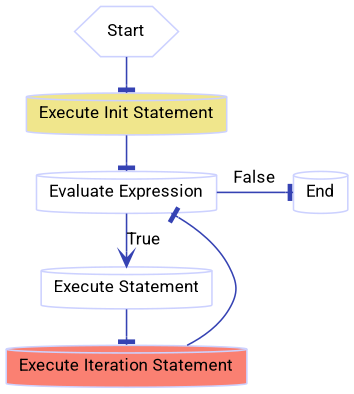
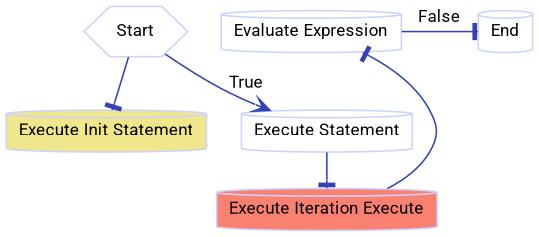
edge "Execute Init Statement" -> "Evaluate Expression": removed
edge "Evaluate Expression" -> "Execute Statement": now "Start" -> "Execute Statement"
node "Execute Iteration Statement": label "Execute Iteration Statement" -> "Execute Iteration Execute"
